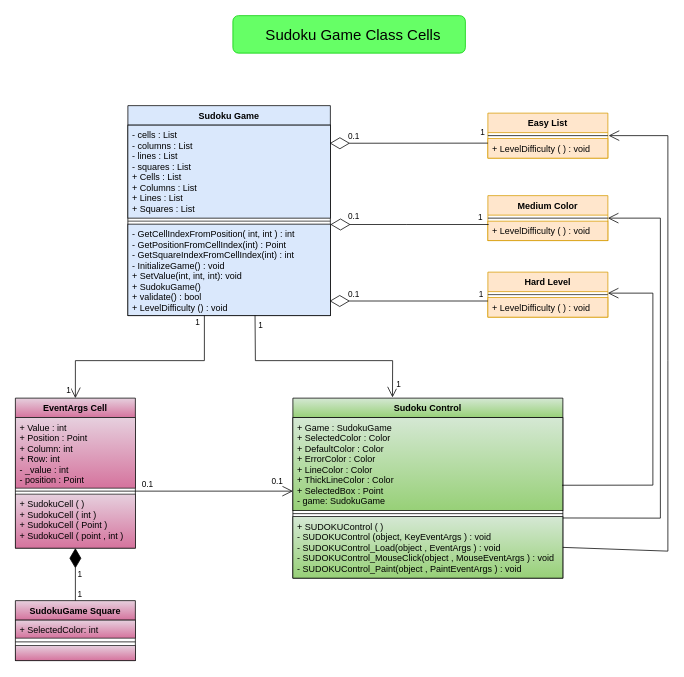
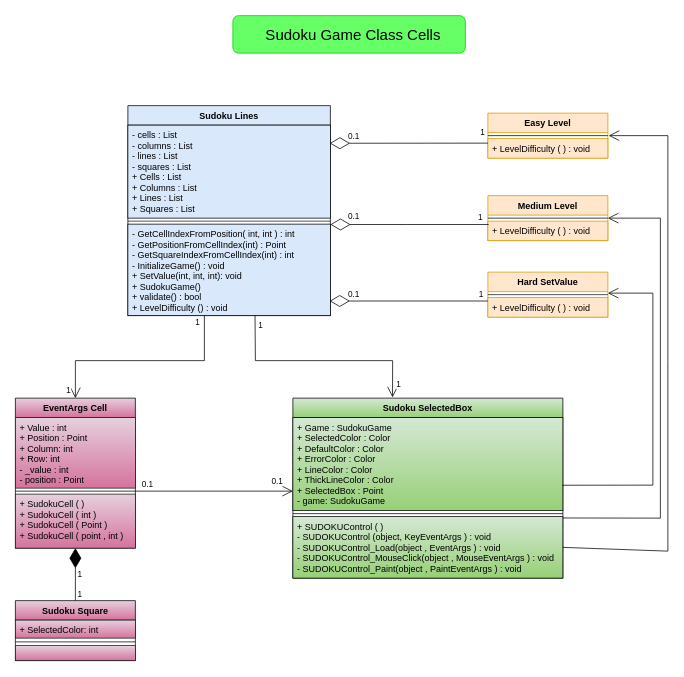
node "Sudoku Game": label "Sudoku Game" -> "Sudoku Lines"
node "Easy List": label "Easy List" -> "Easy Level"
node "Medium Color": label "Medium Color" -> "Medium Level"
node "Hard Level": label "Hard Level" -> "Hard SetValue"
node "Sudoku Control": label "Sudoku Control" -> "Sudoku SelectedBox"
node "SudokuGame Square": label "SudokuGame Square" -> "Sudoku Square"
